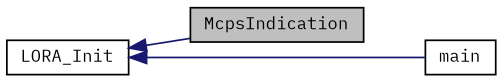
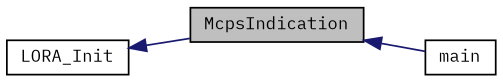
edge "main" -> "LORA_Init": now "main" -> "McpsIndication"
